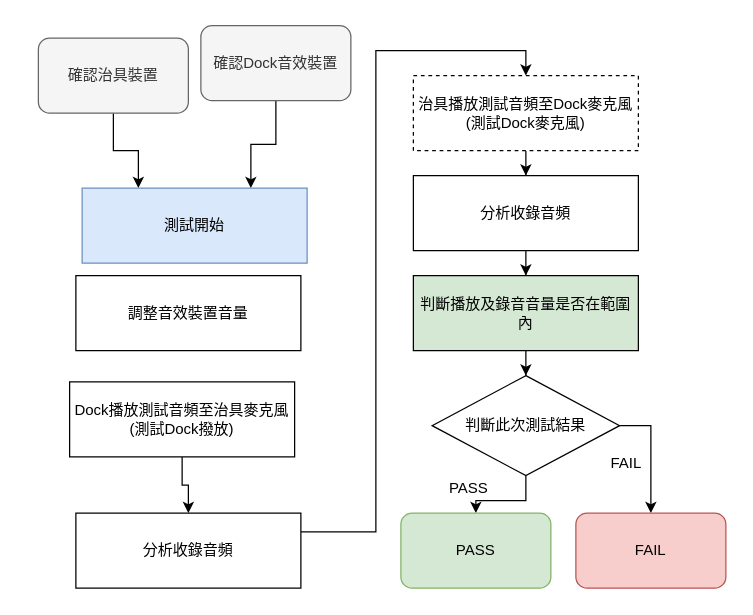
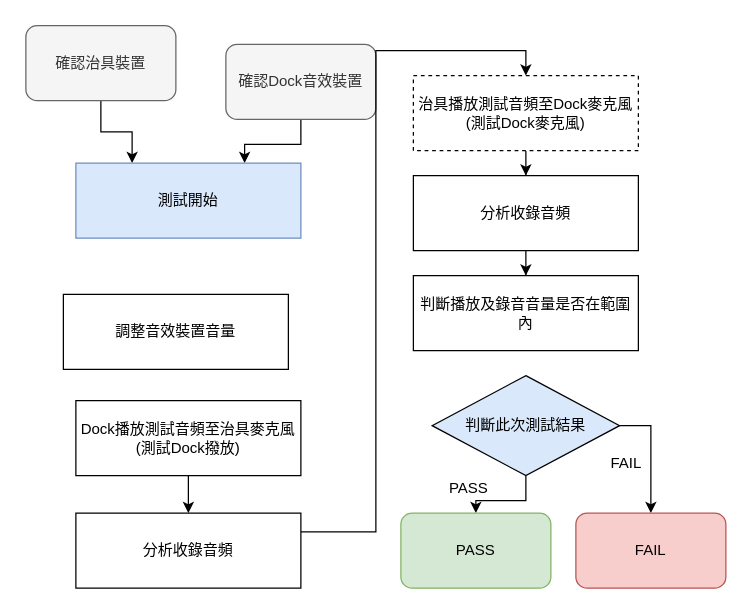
node "確認Dock音效裝置": moved (276, 63) -> (301, 82)
node "確認治具裝置": moved (113, 76) -> (101, 63)
node "測試開始": moved (194, 226) -> (188, 201)
node "調整音效裝置音量": moved (188, 313) -> (176, 332)
node "判斷播放及錄音音量是否在範圍內": fillcolor #d5e8d4 -> #ffffff
edge "判斷播放及錄音音量是否在範圍內" -> "判斷此次測試結果": removed
node "Dock播放測試音頻至治具麥克風 (測試Dock撥放)": moved (182, 419) -> (188, 438)
node "判斷此次測試結果": fillcolor #ffffff -> #dae8fc
